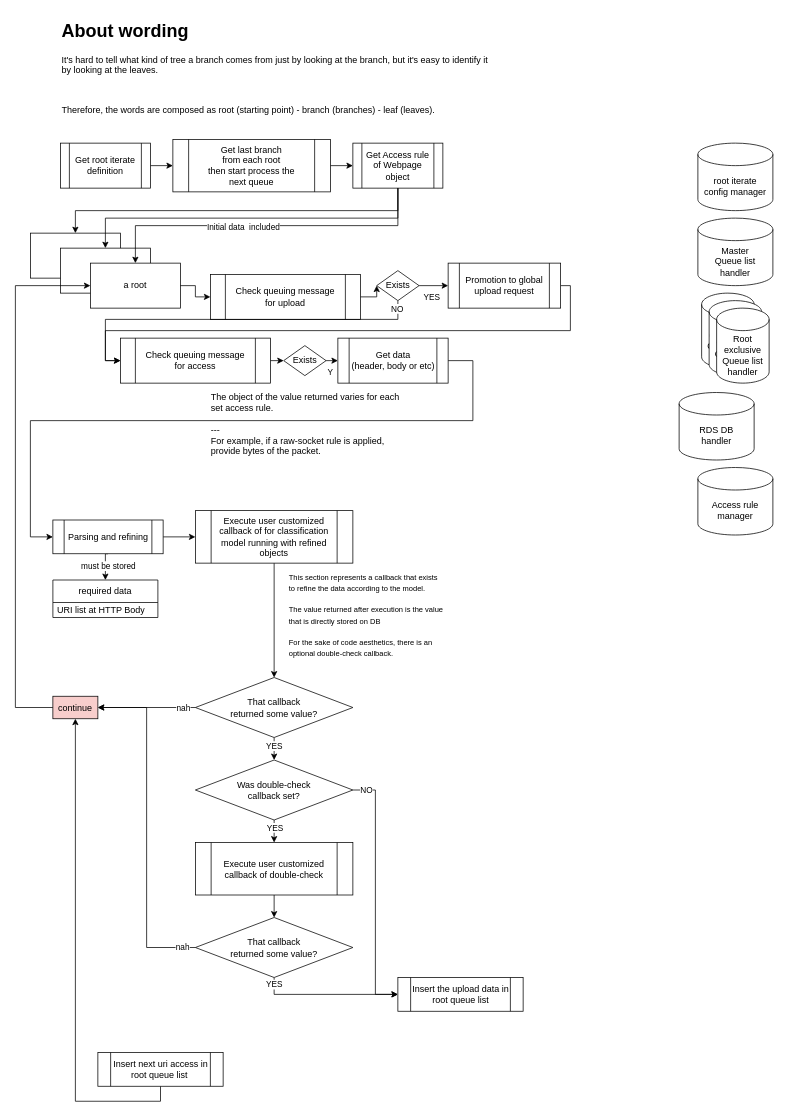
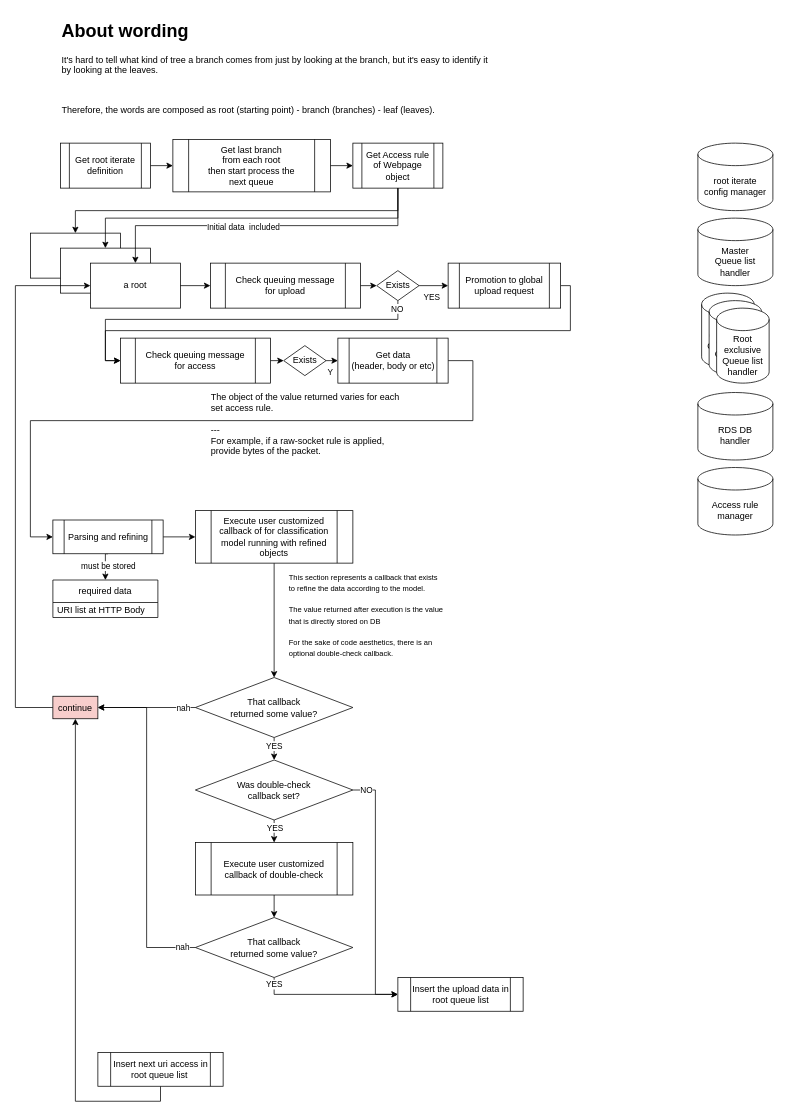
node "Check queuing message for upload": moved (285, 297) -> (285, 285)
node "RDS DB handler": moved (717, 426) -> (735, 426)
